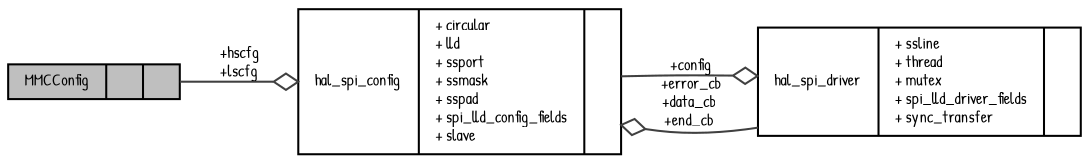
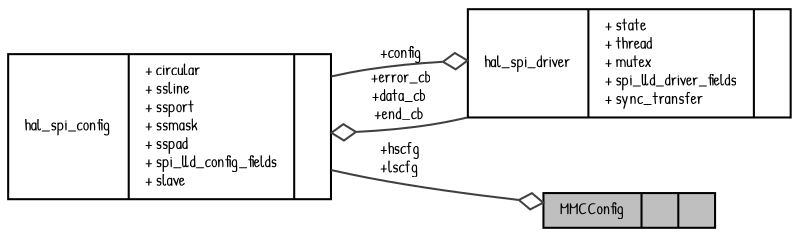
node "hal_spi_config": text "+ lld" -> "+ ssline"
node "hal_spi_driver": text "+ ssline" -> "+ state"
edge "MMCConfig" -> "hal_spi_config": reversed
